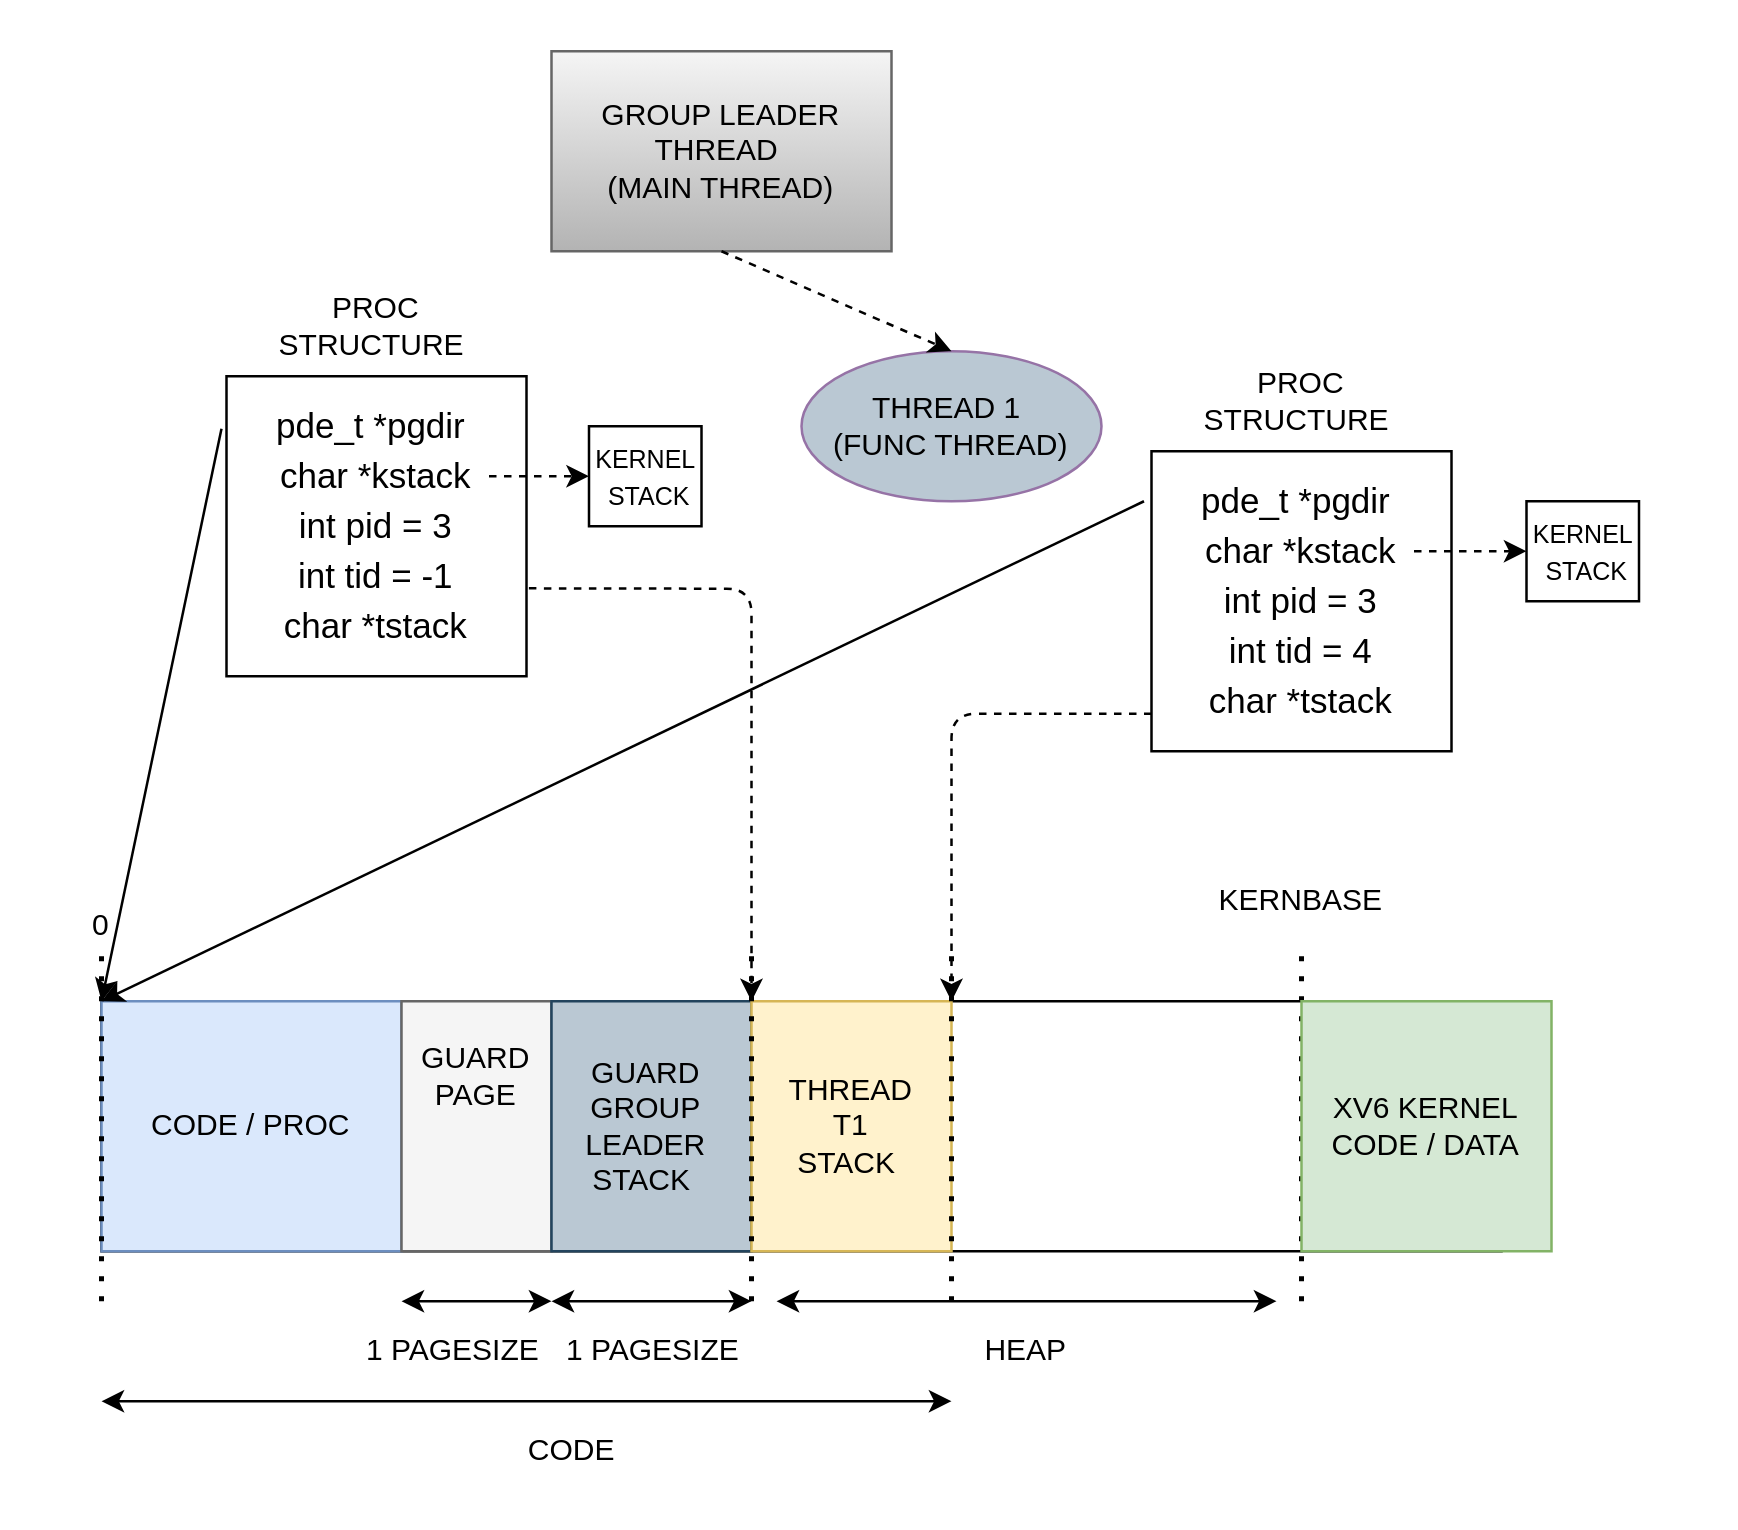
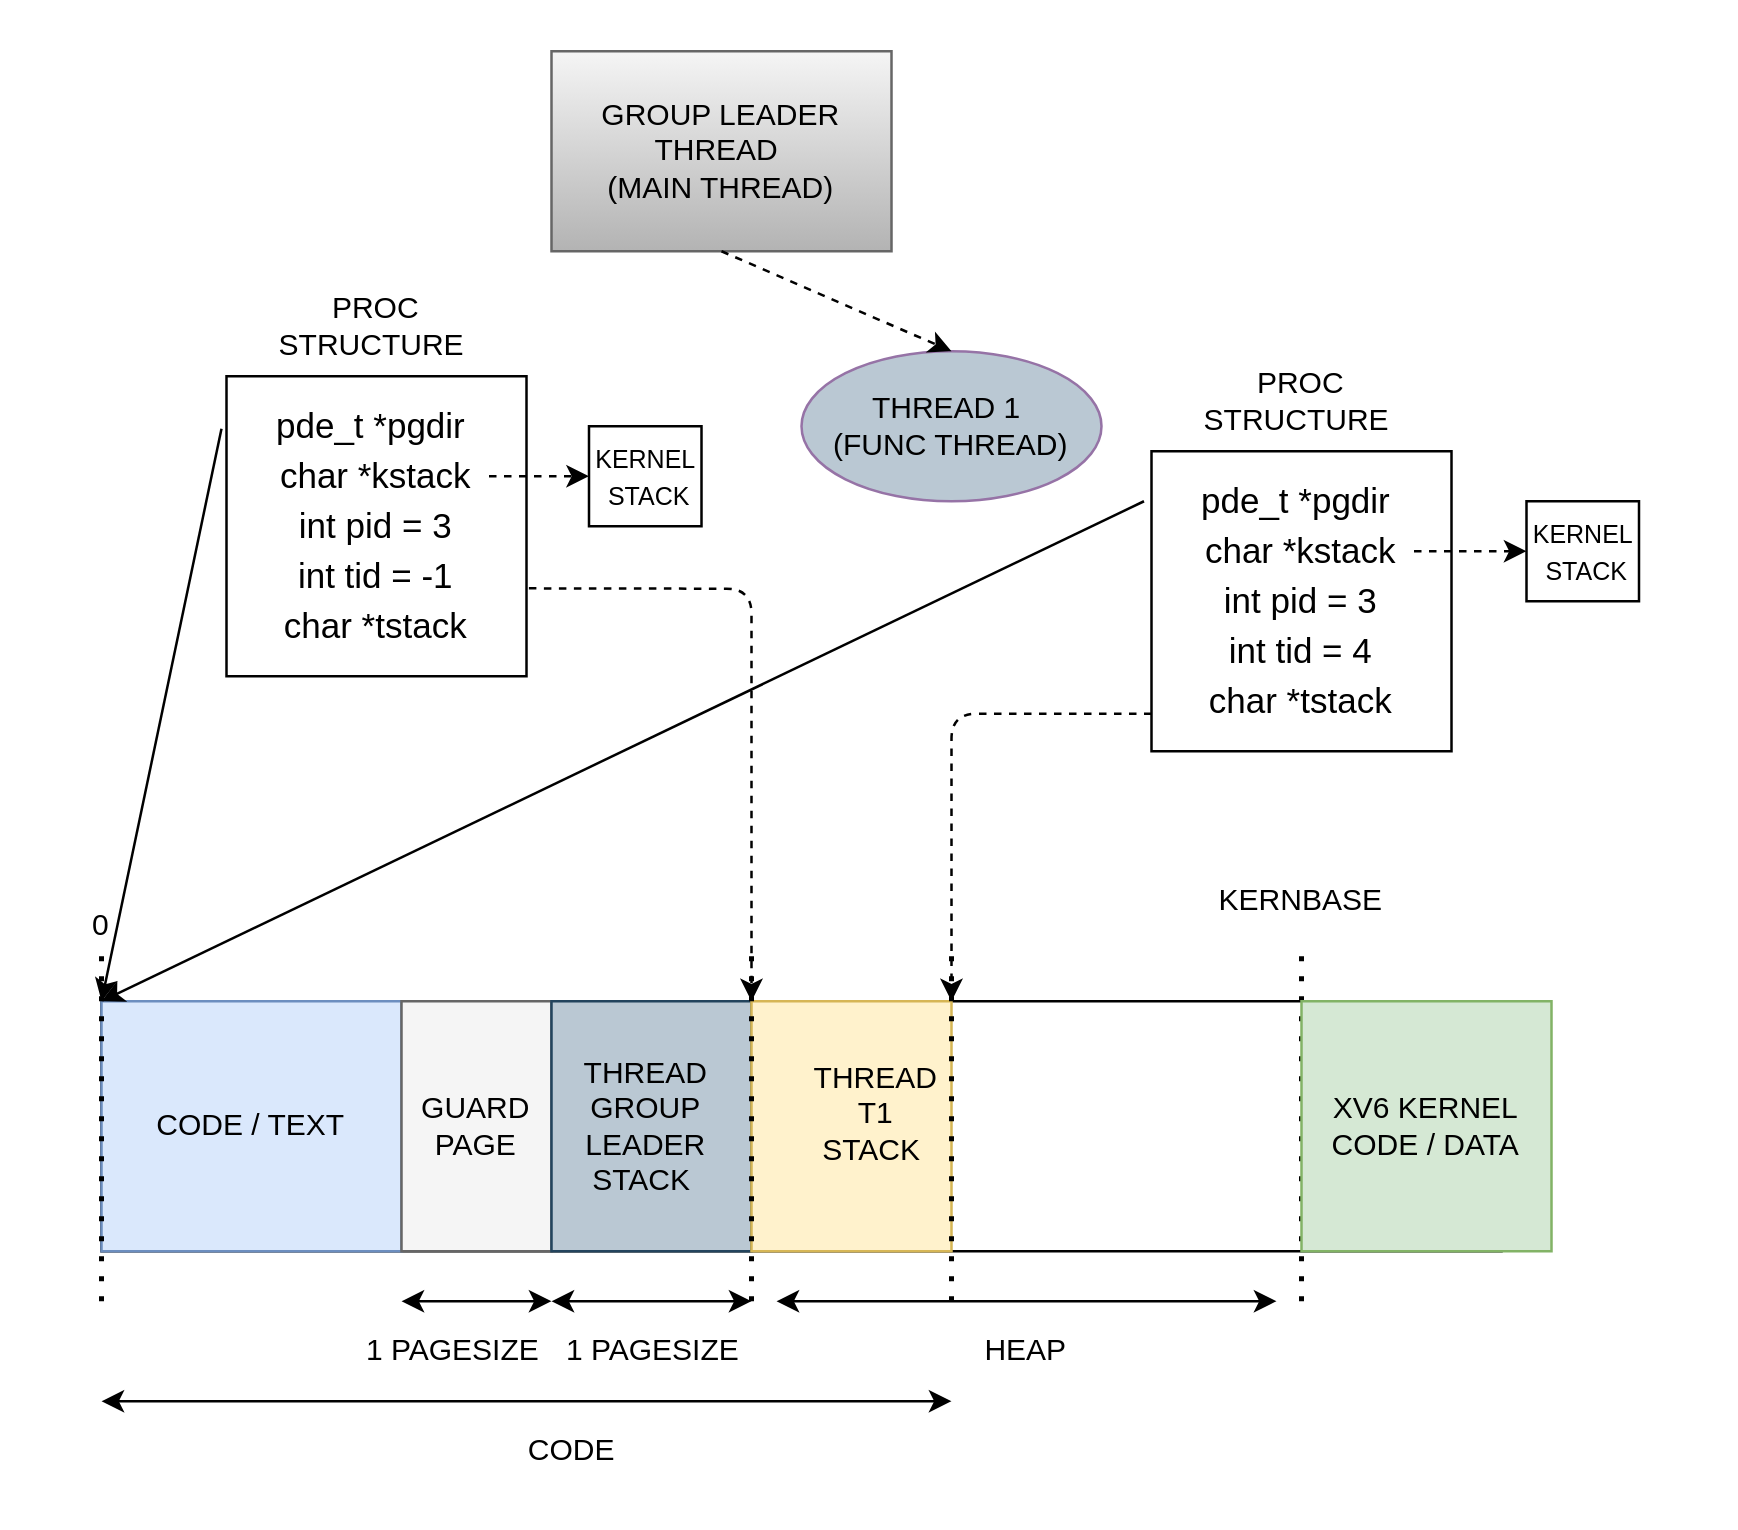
node "GUARD PAGE": moved (476, 1076) -> (476, 1126)
node "CODE / PROC": label "CODE / PROC" -> "CODE / TEXT"
node "GUARD GROUP LEADER STACK": label "GUARD GROUP LEADER STACK" -> "THREAD GROUP LEADER STACK"
node "THREAD T1 STACK": moved (851, 1126) -> (876, 1114)
